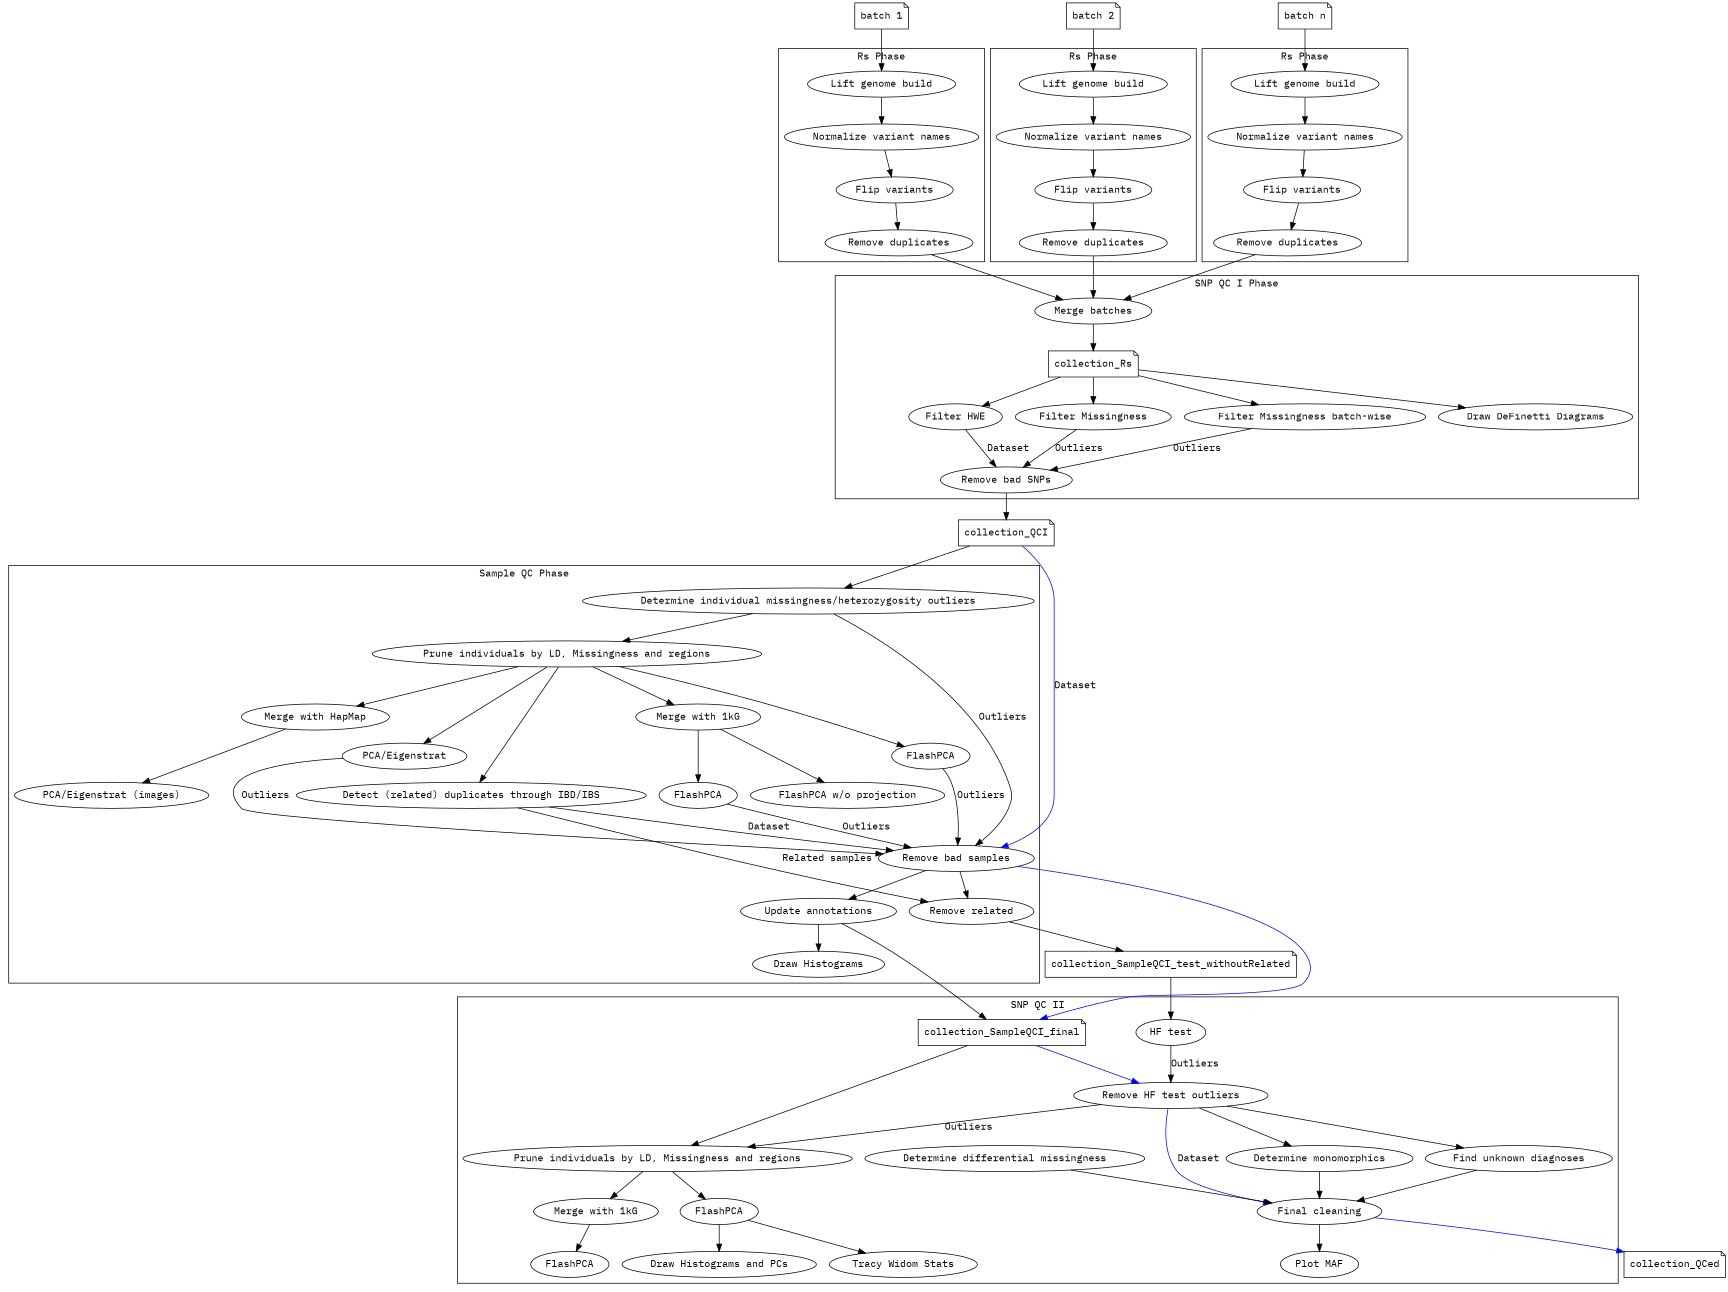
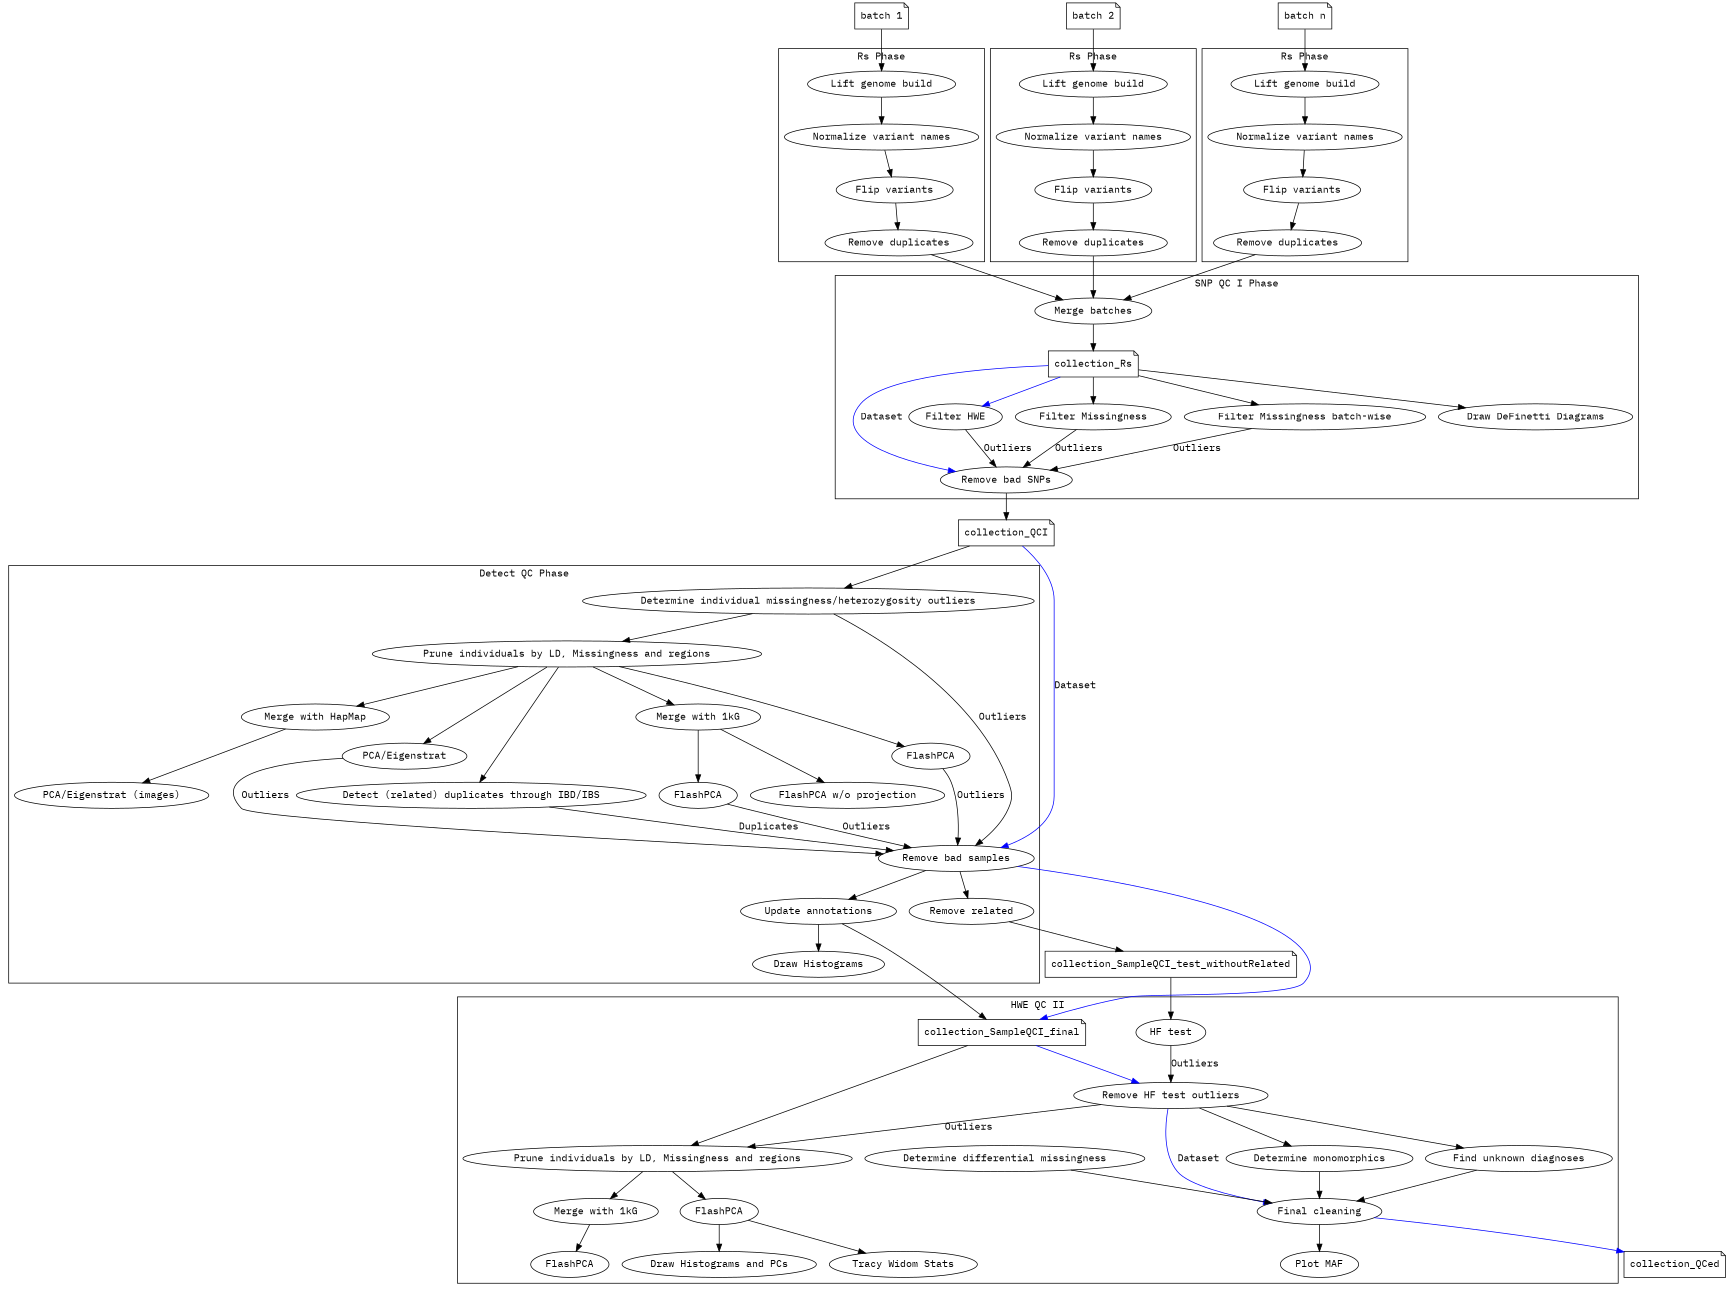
edge "collection_Rs" -> "Remove bad SNPs": added, label "Dataset"
edge "collection_Rs" -> "Filter HWE": color black -> blue
edge "Filter HWE" -> "Remove bad SNPs": label "Dataset" -> "Outliers"
cluster "Sample QC Phase": label "Sample QC Phase" -> "Detect QC Phase"
edge "Detect (related) duplicates through IBD/IBS" -> "Remove bad samples": label "Dataset" -> "Duplicates"
edge "Detect (related) duplicates through IBD/IBS" -> "Remove related": removed, label "Related samples"
cluster "SNP QC II": label "SNP QC II" -> "HWE QC II"
